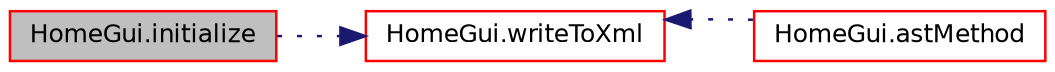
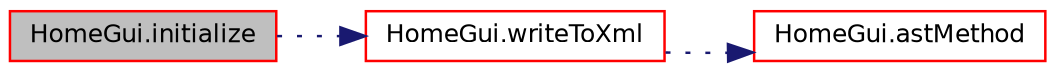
edge "HomeGui.astMethod" -> "HomeGui.writeToXml": reversed
